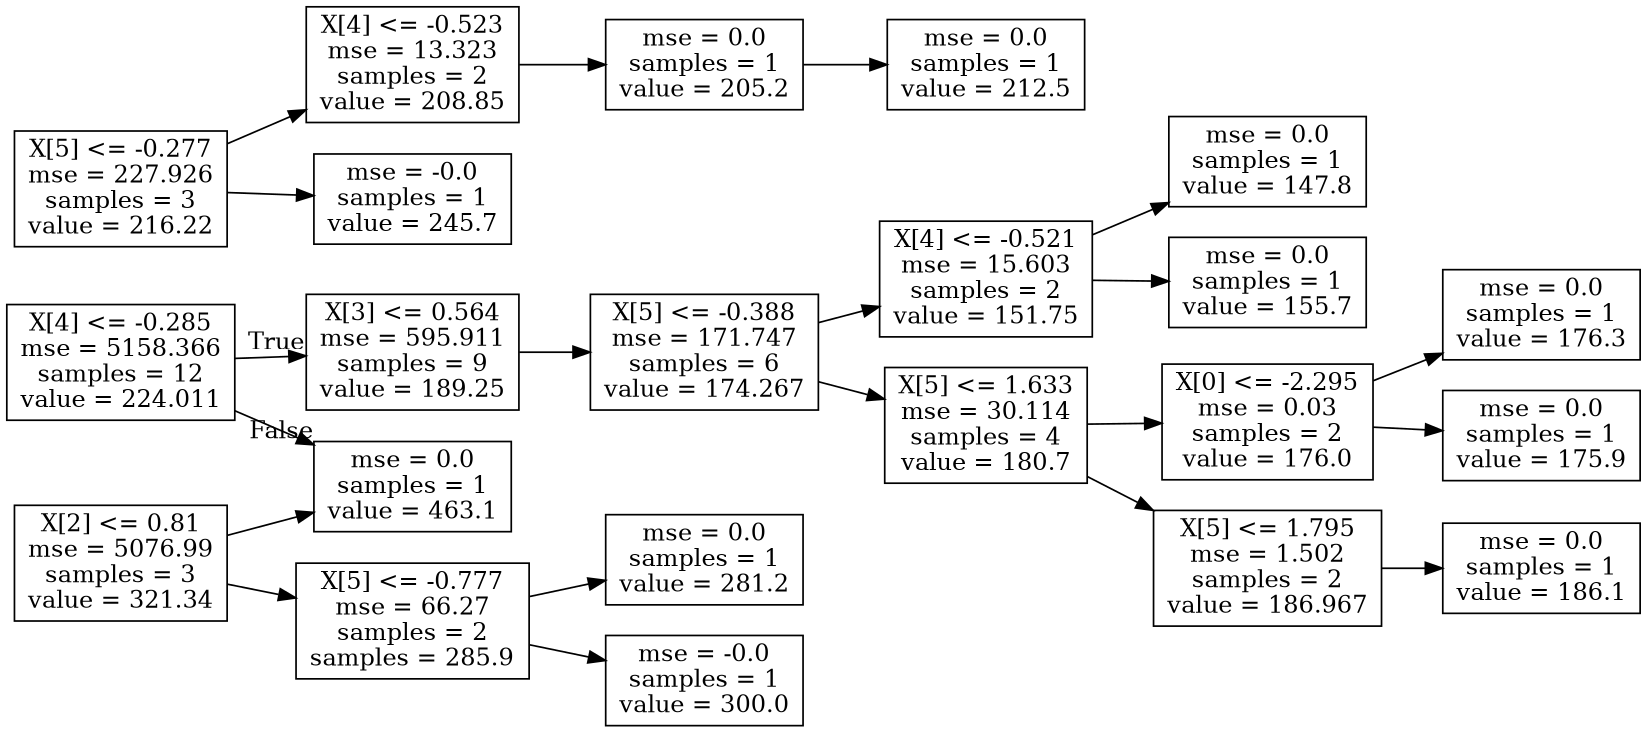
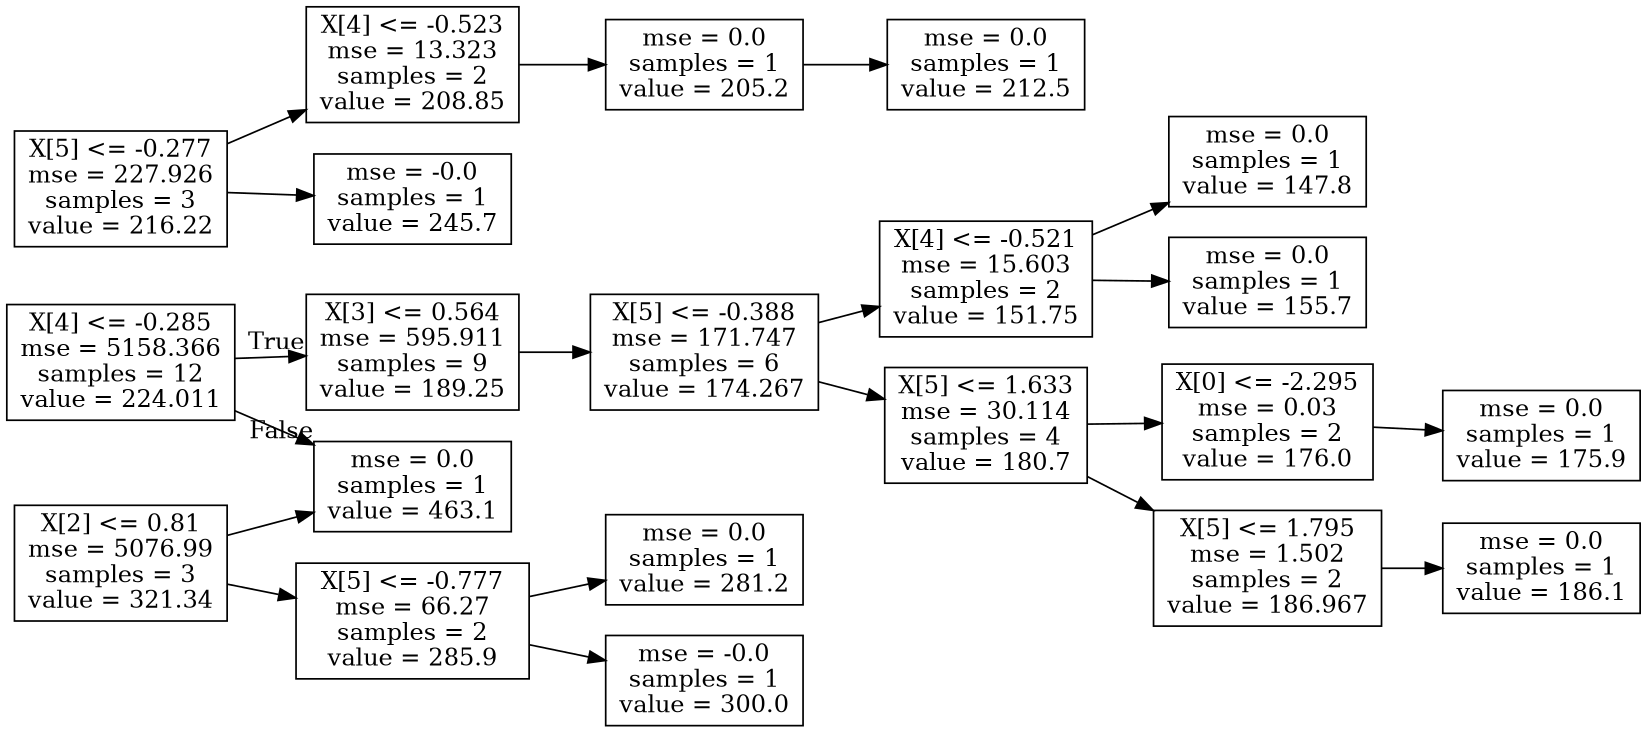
node "mse = 0.0 samples = 1 value = 176.3": removed
node "X[5] <= -0.777 mse = 66.27 samples = 2 samples = 285.9": label "X[5] <= -0.777 mse = 66.27 samples = 2 samples = 285.9" -> "X[5] <= -0.777 mse = 66.27 samples = 2 value = 285.9"
